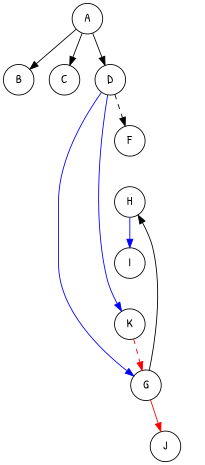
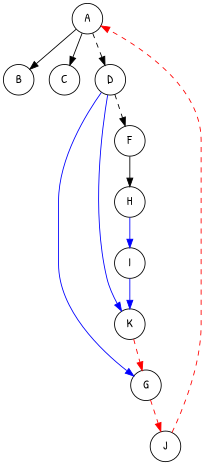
edge "A" -> "D": style solid -> dashed
edge "J" -> "A": added
edge "I" -> "K": added
edge "G" -> "H": now "F" -> "H"
edge "G" -> "J": style solid -> dashed
